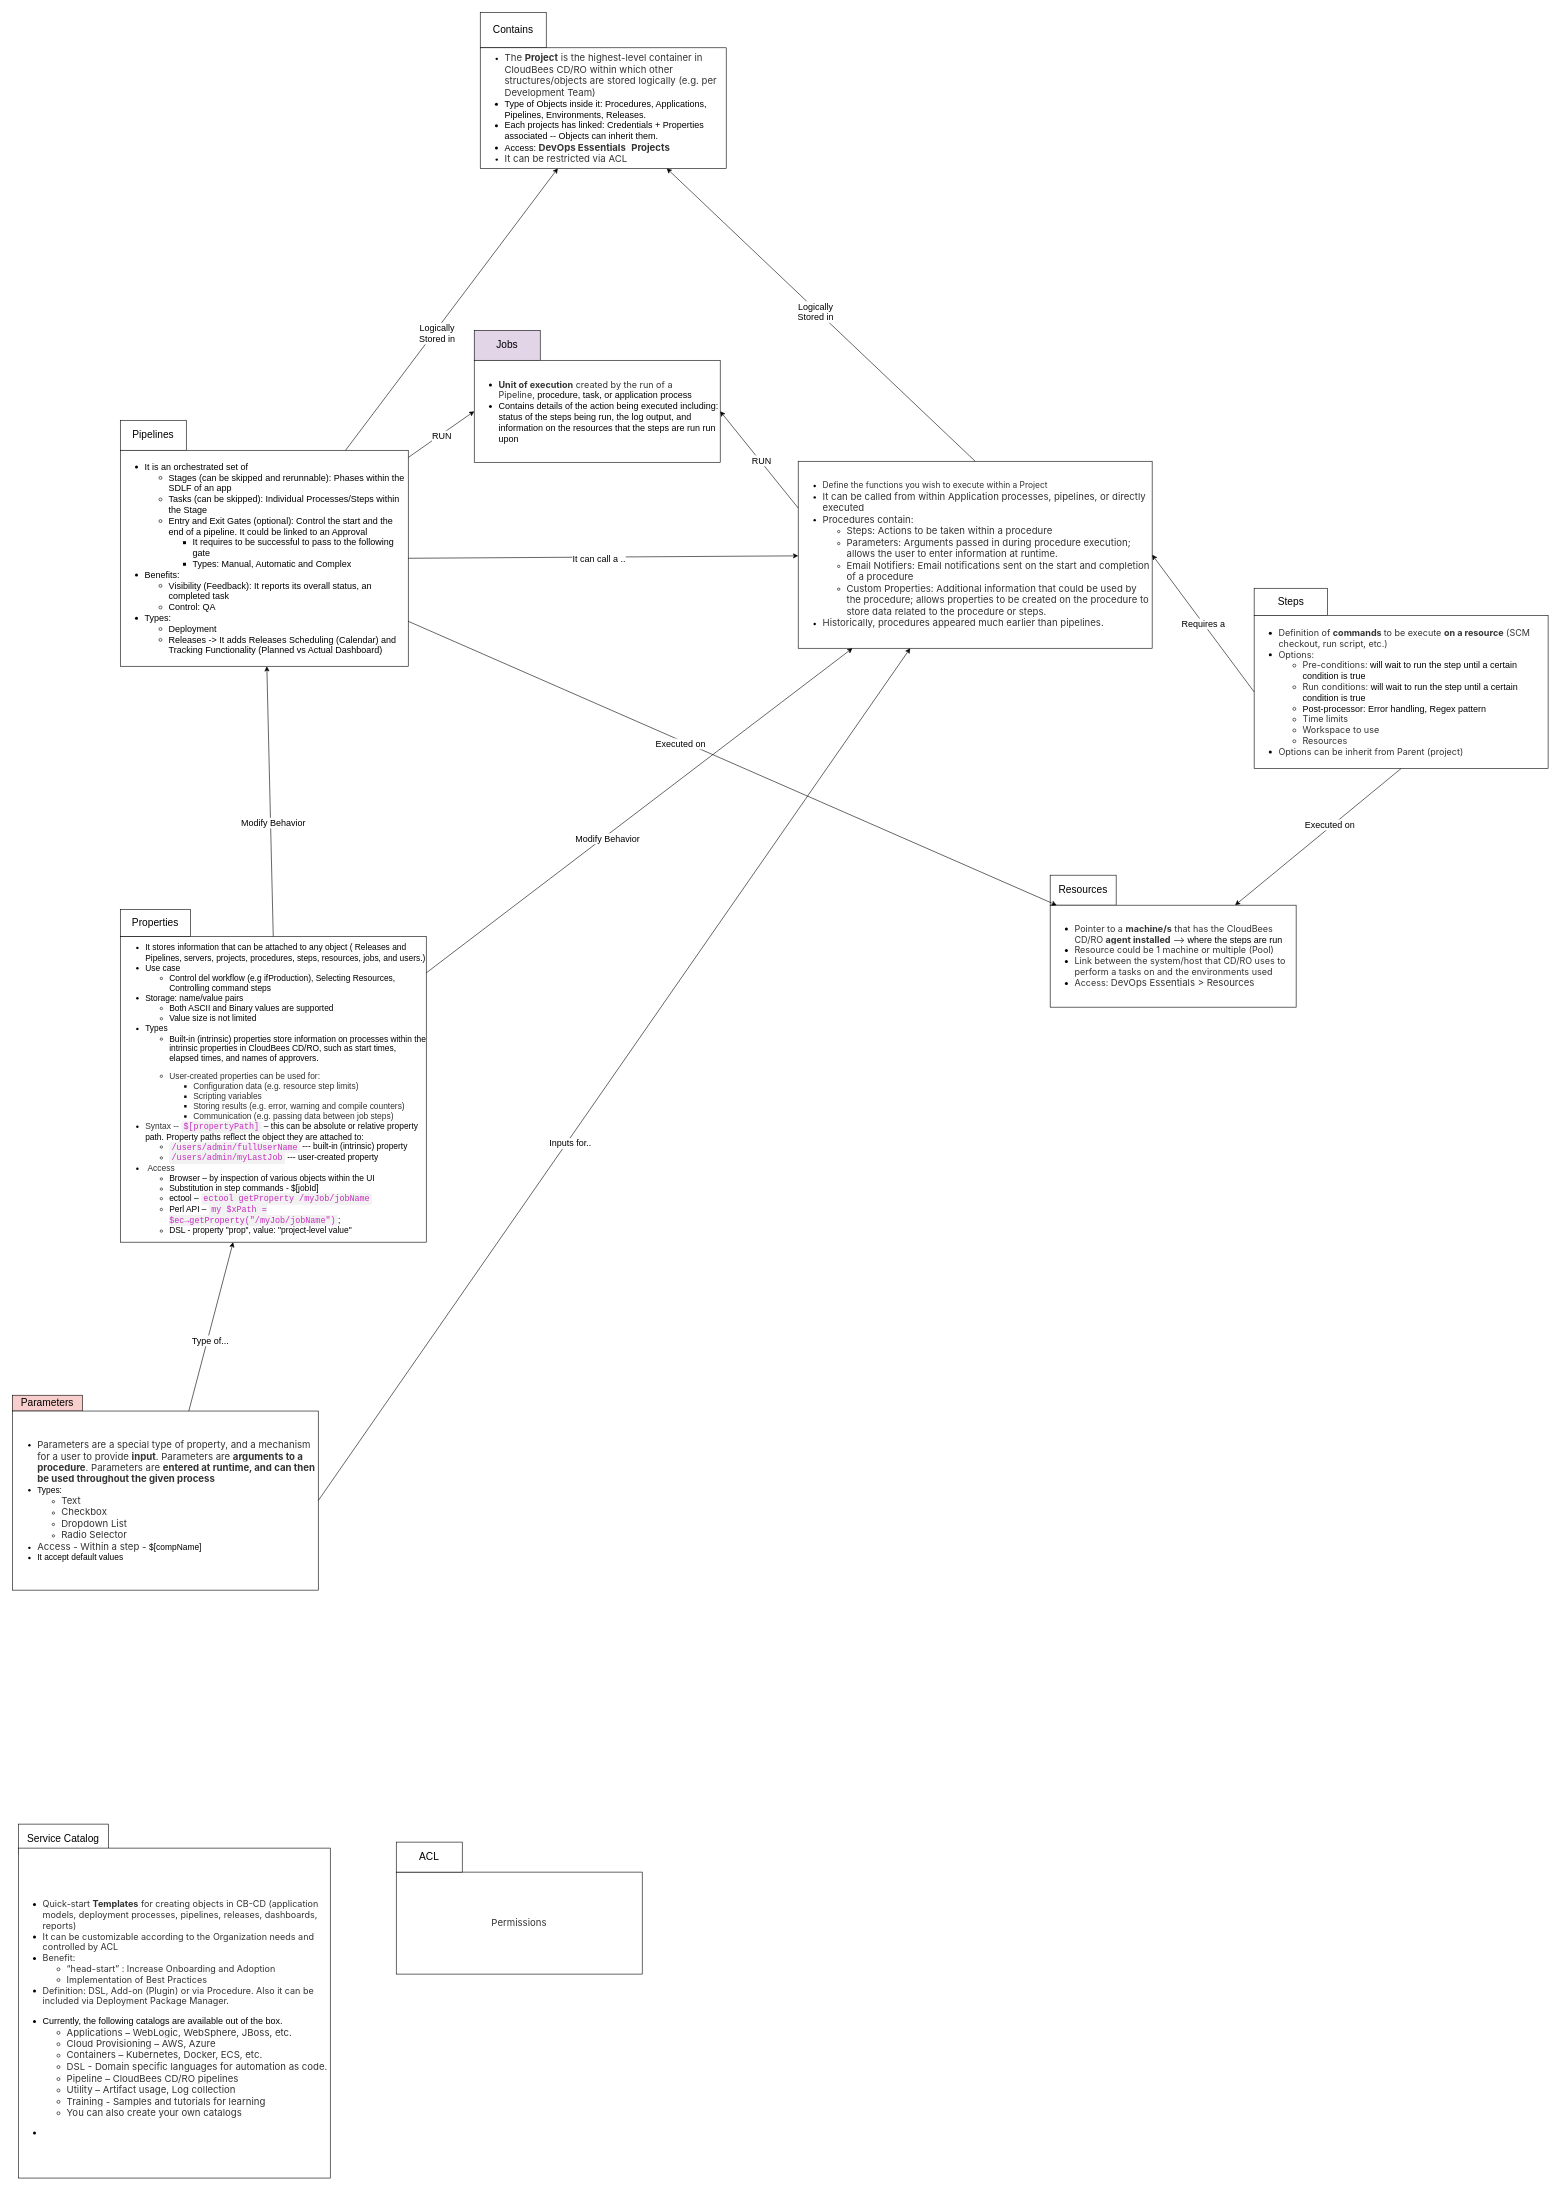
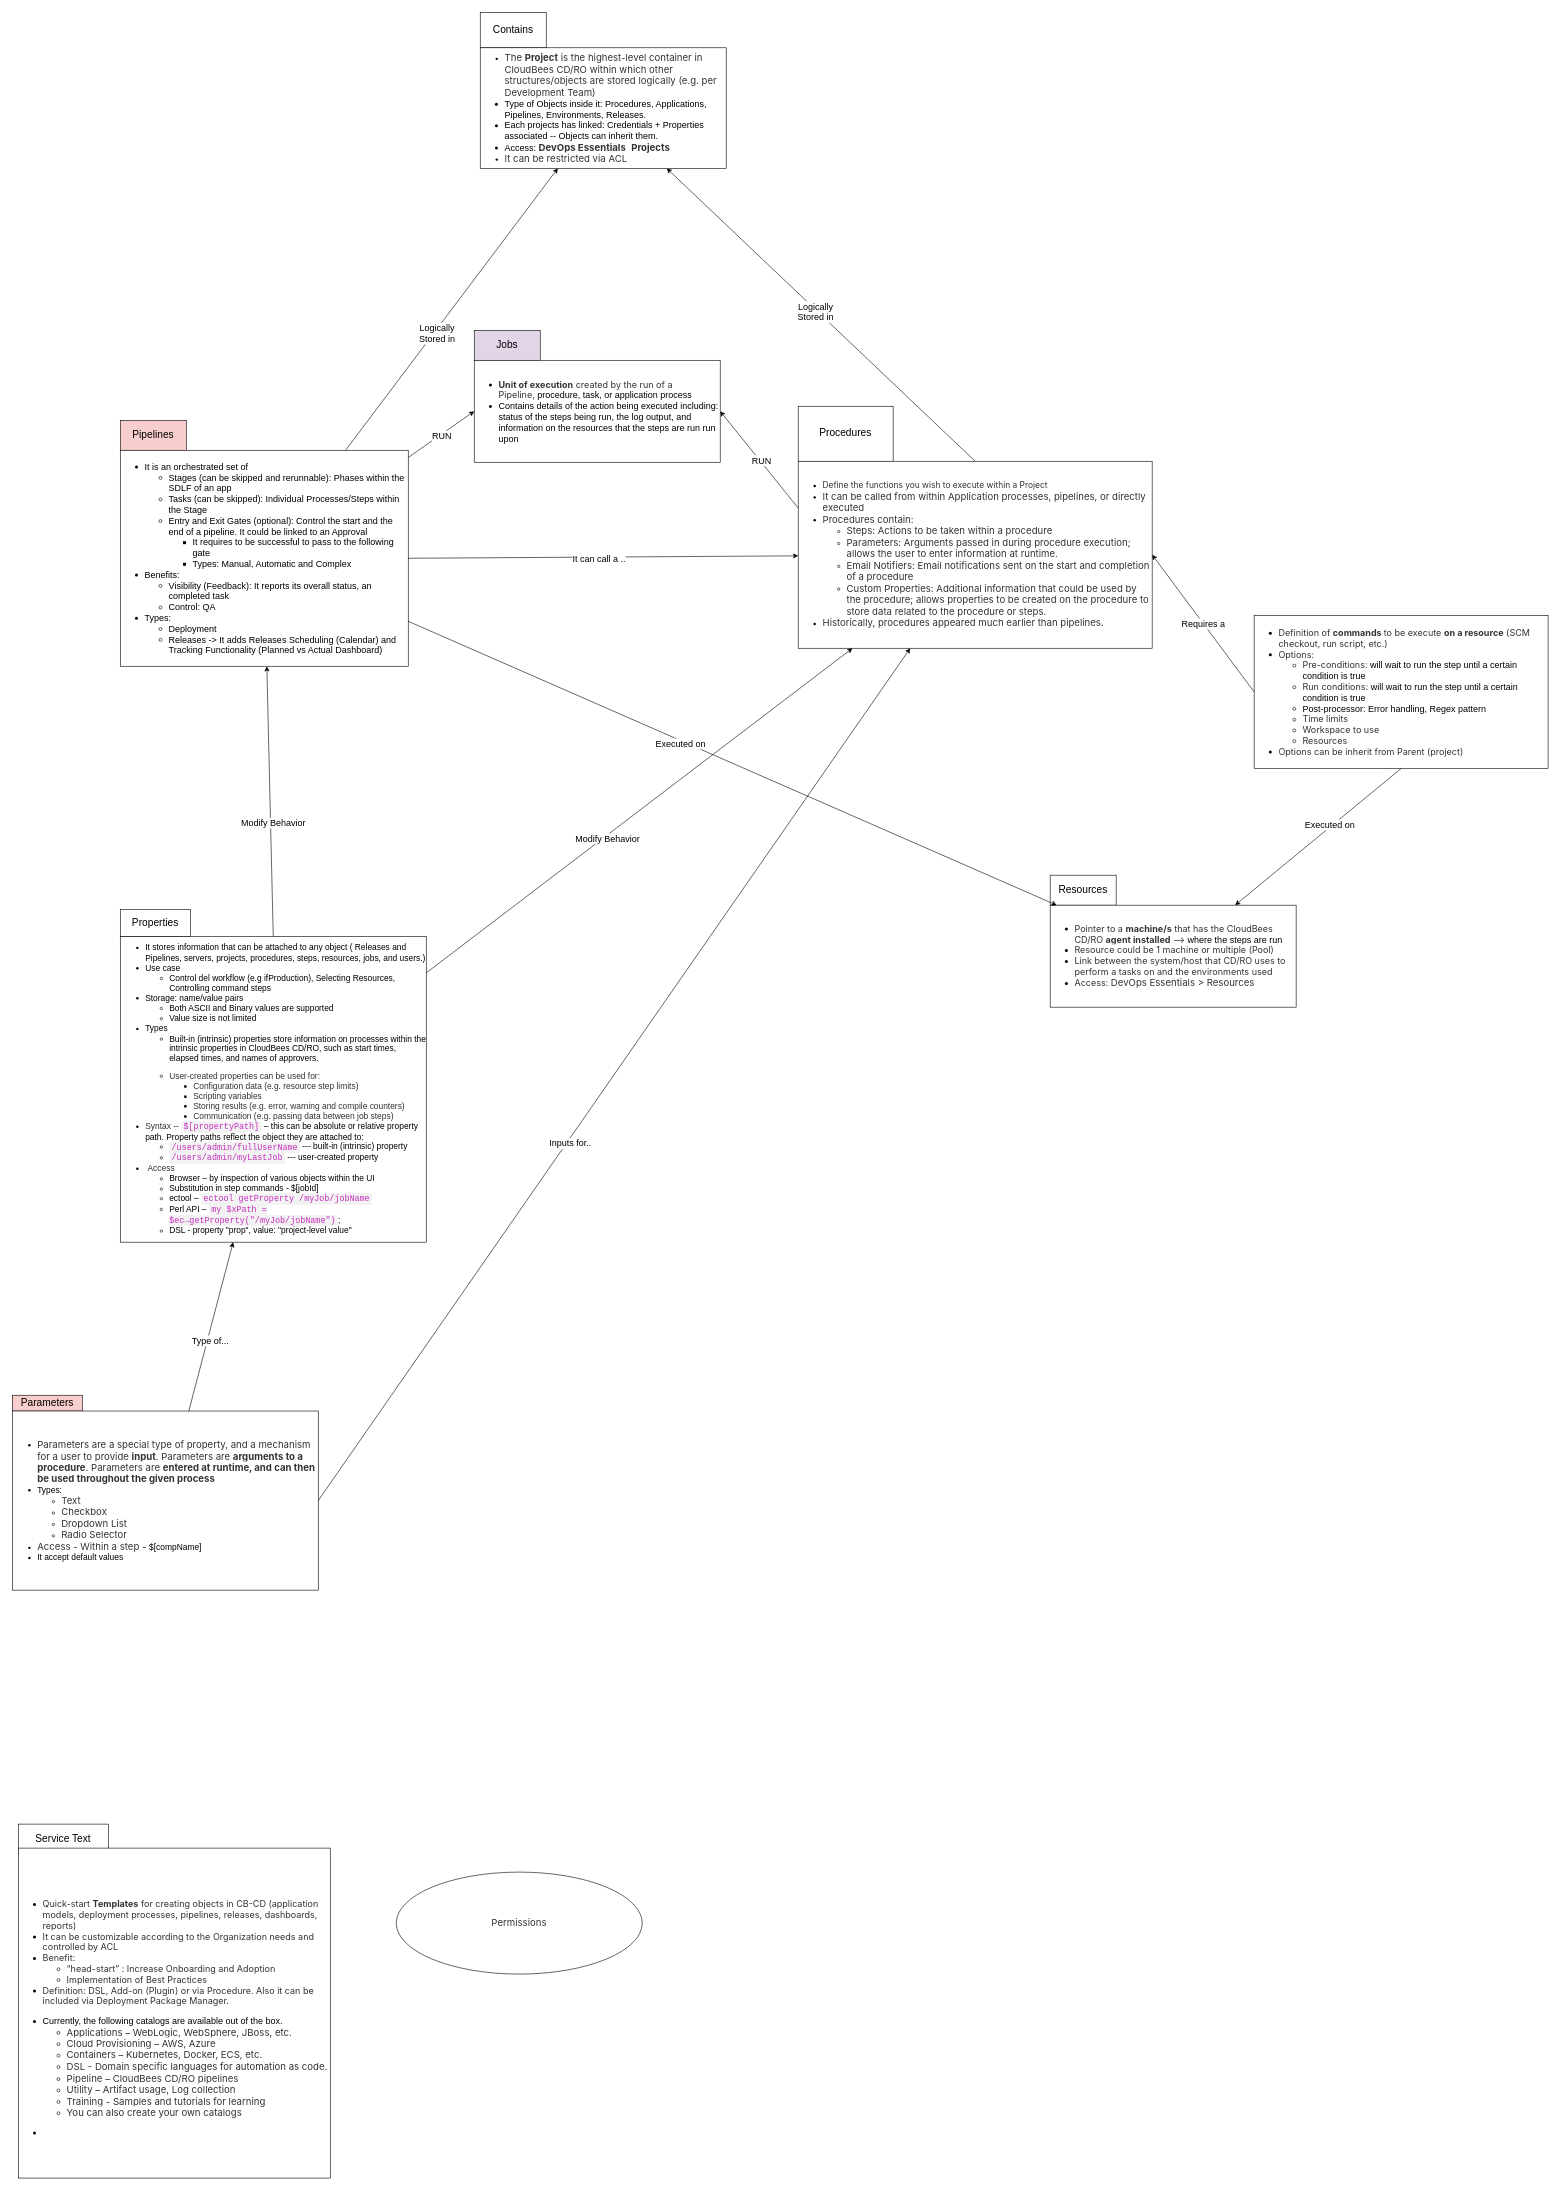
node "Procedures": added
node "Pipelines": fillcolor #ffffff -> #f8cecc
node "Steps": removed
node "Service Catalog": label "Service Catalog" -> "Service Text"
node "ACL": removed
node "Permissions": shape rectangle -> ellipse
